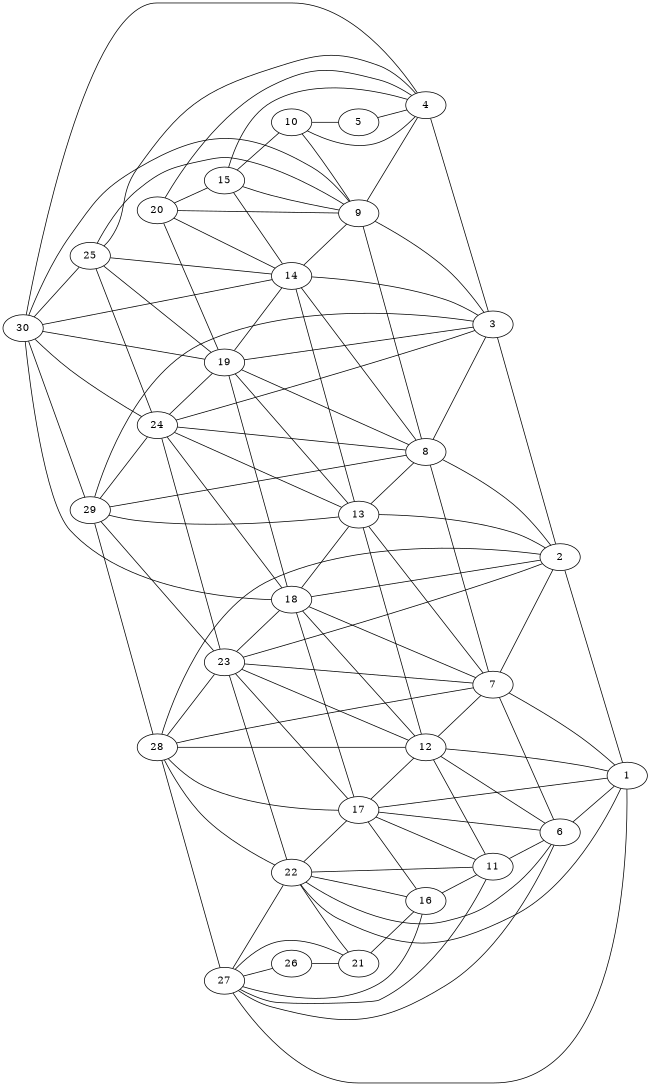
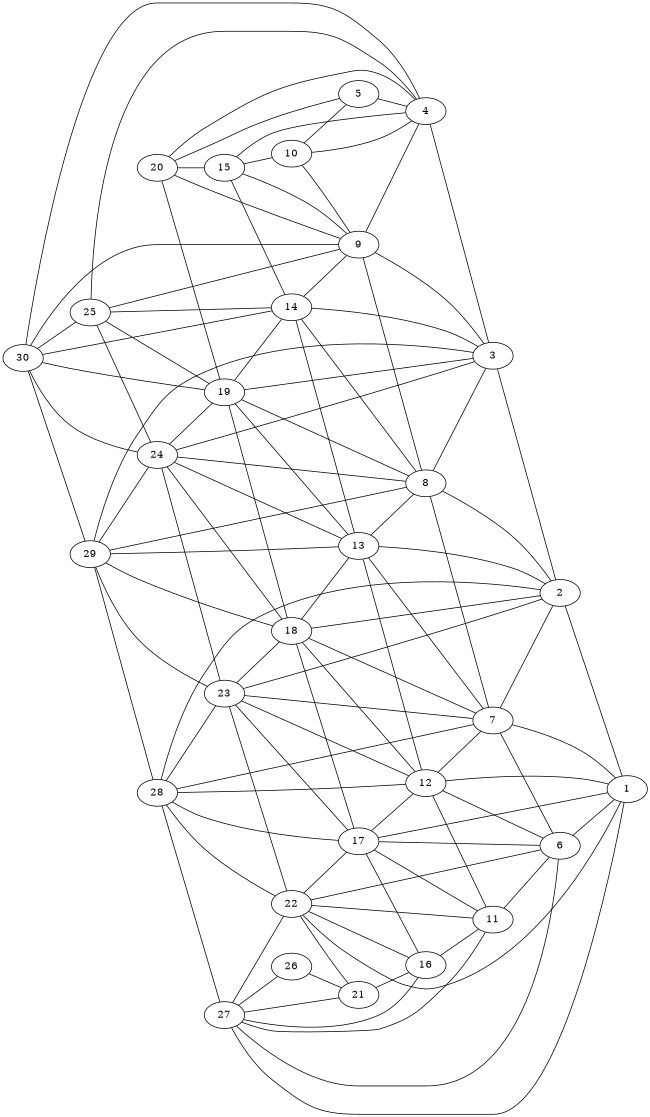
edge "20" -- "14": now "20" -- "5"
edge "30" -- "18": now "29" -- "18"
